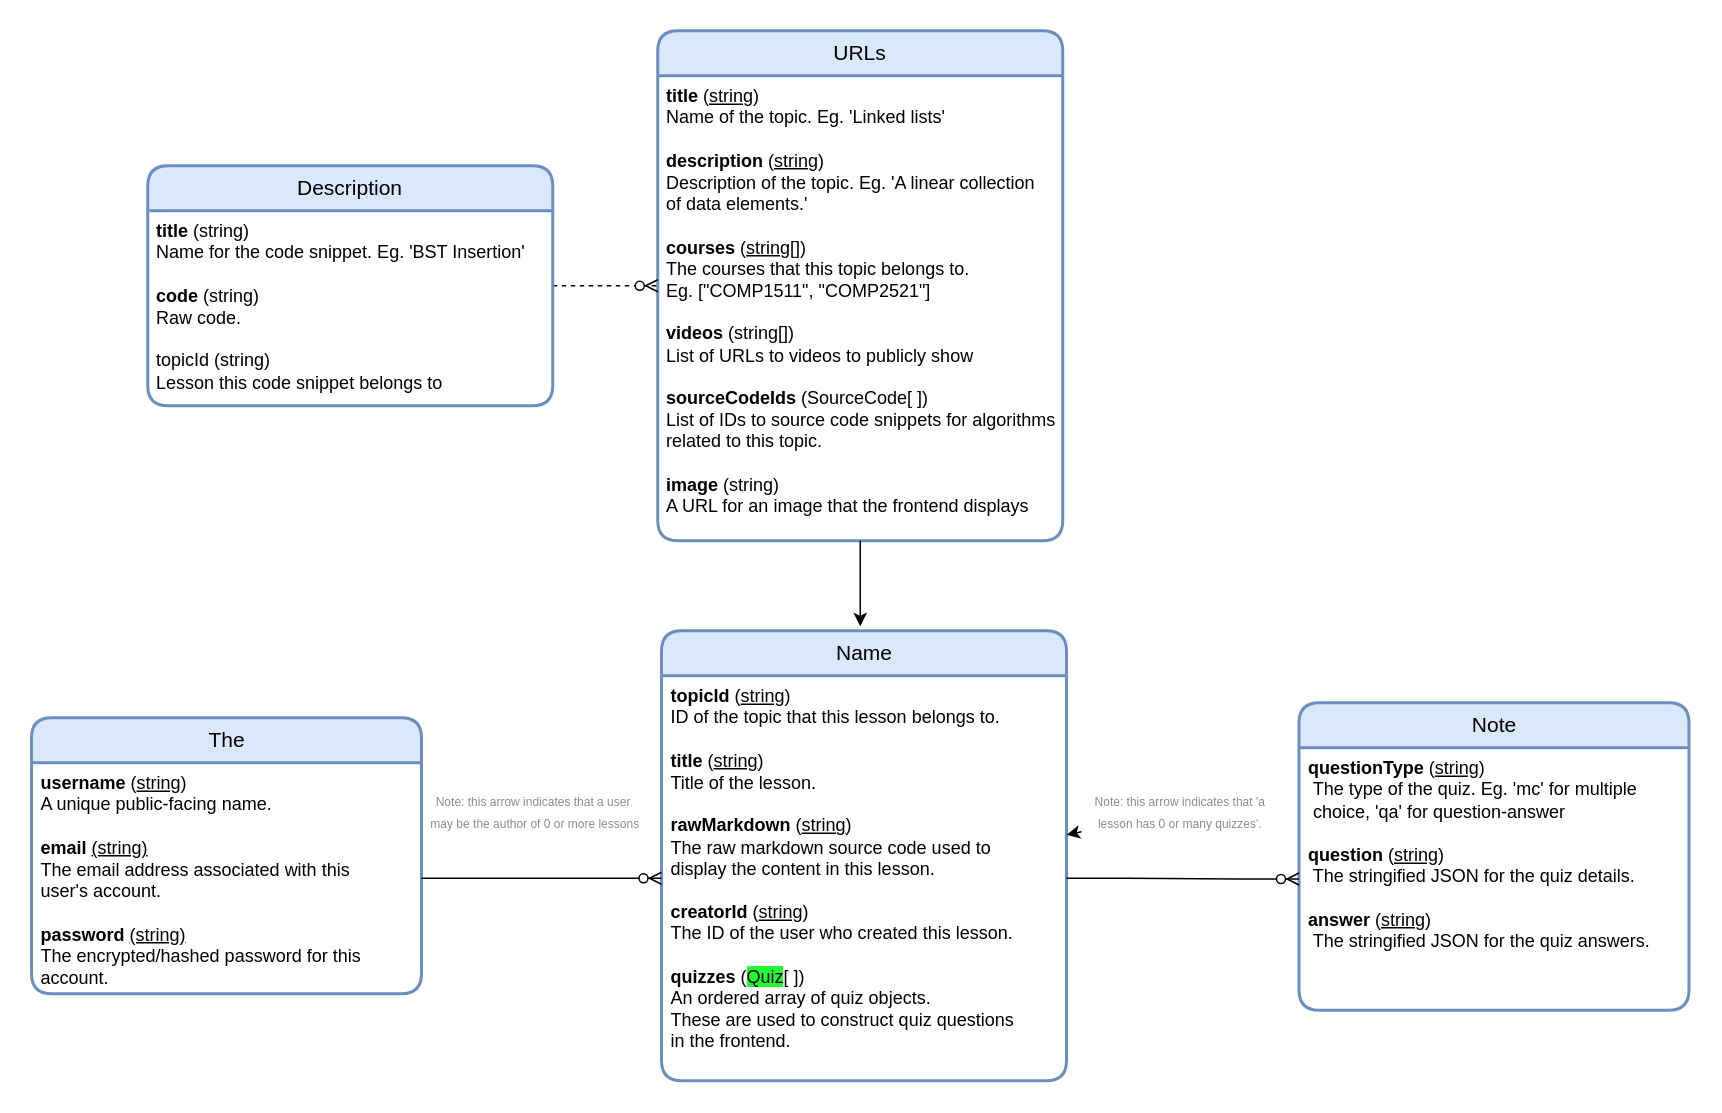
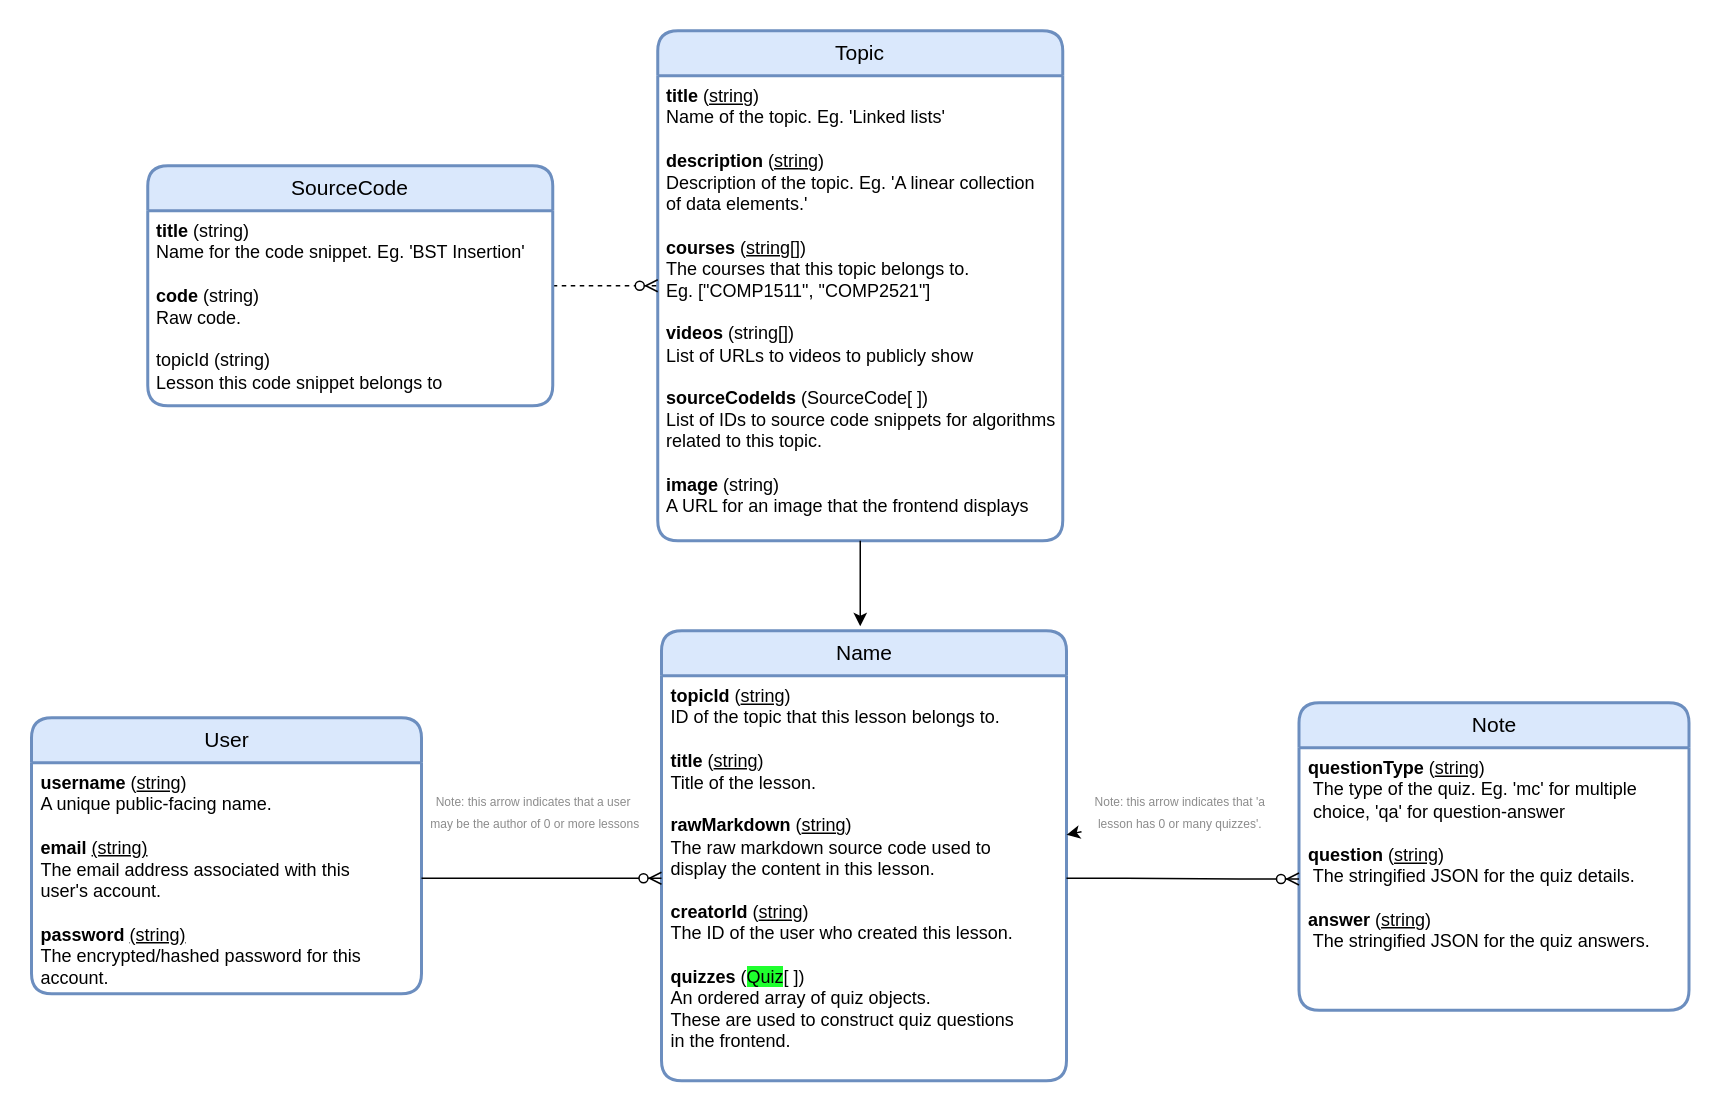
node "URLs": label "URLs" -> "Topic"
node "Description": label "Description" -> "SourceCode"
node "The": label "The" -> "User"
